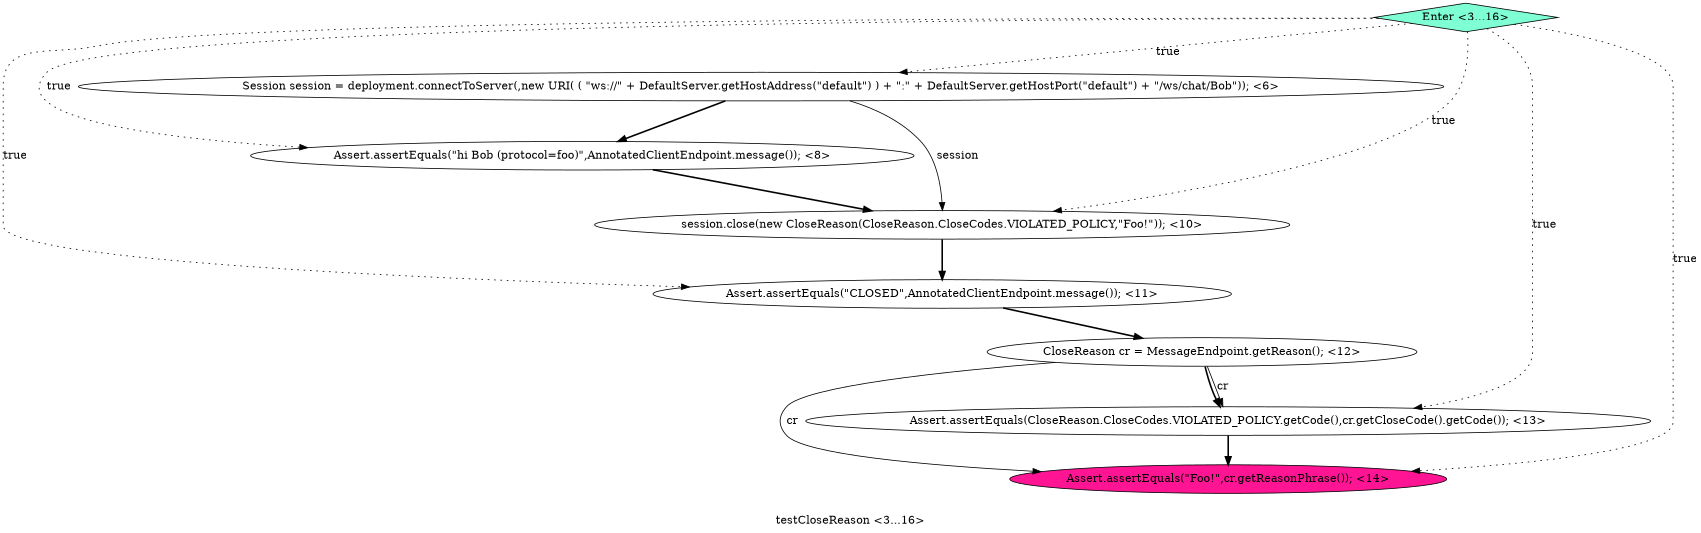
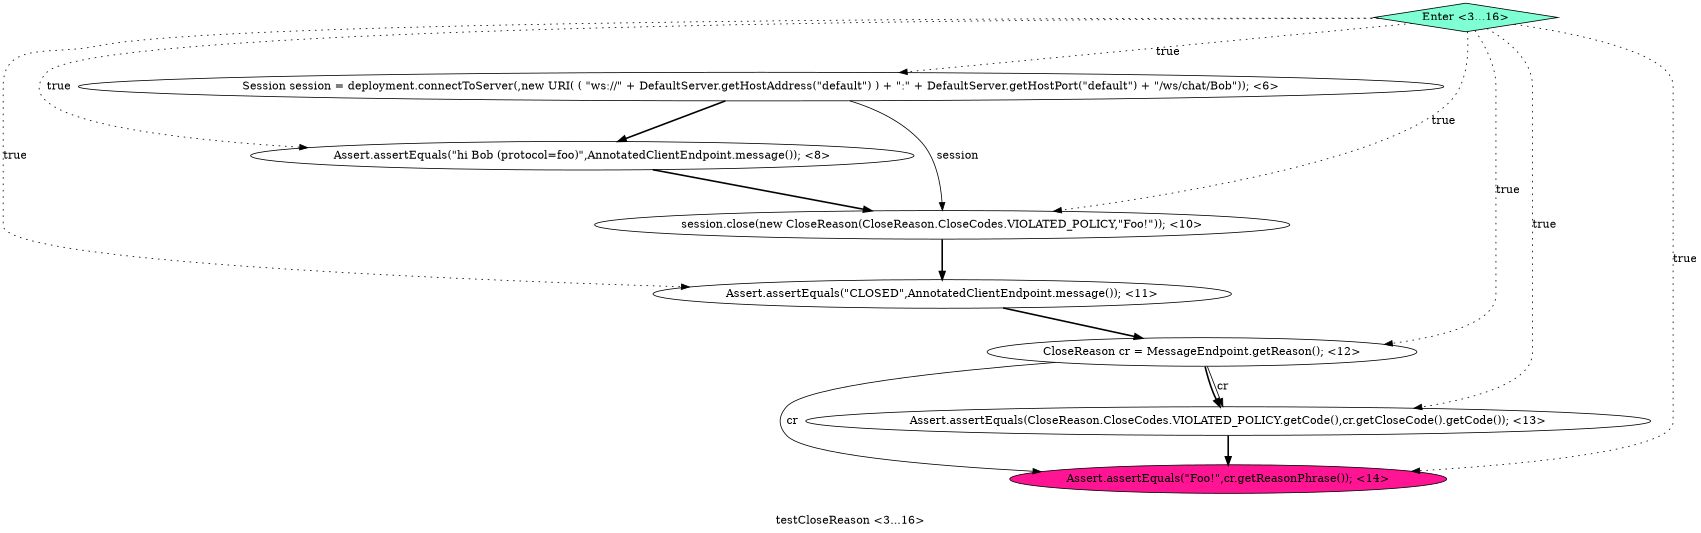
edge "Enter <3...16>" -> "CloseReason cr = MessageEndpoint.getReason(); <12>": added, label "true"
